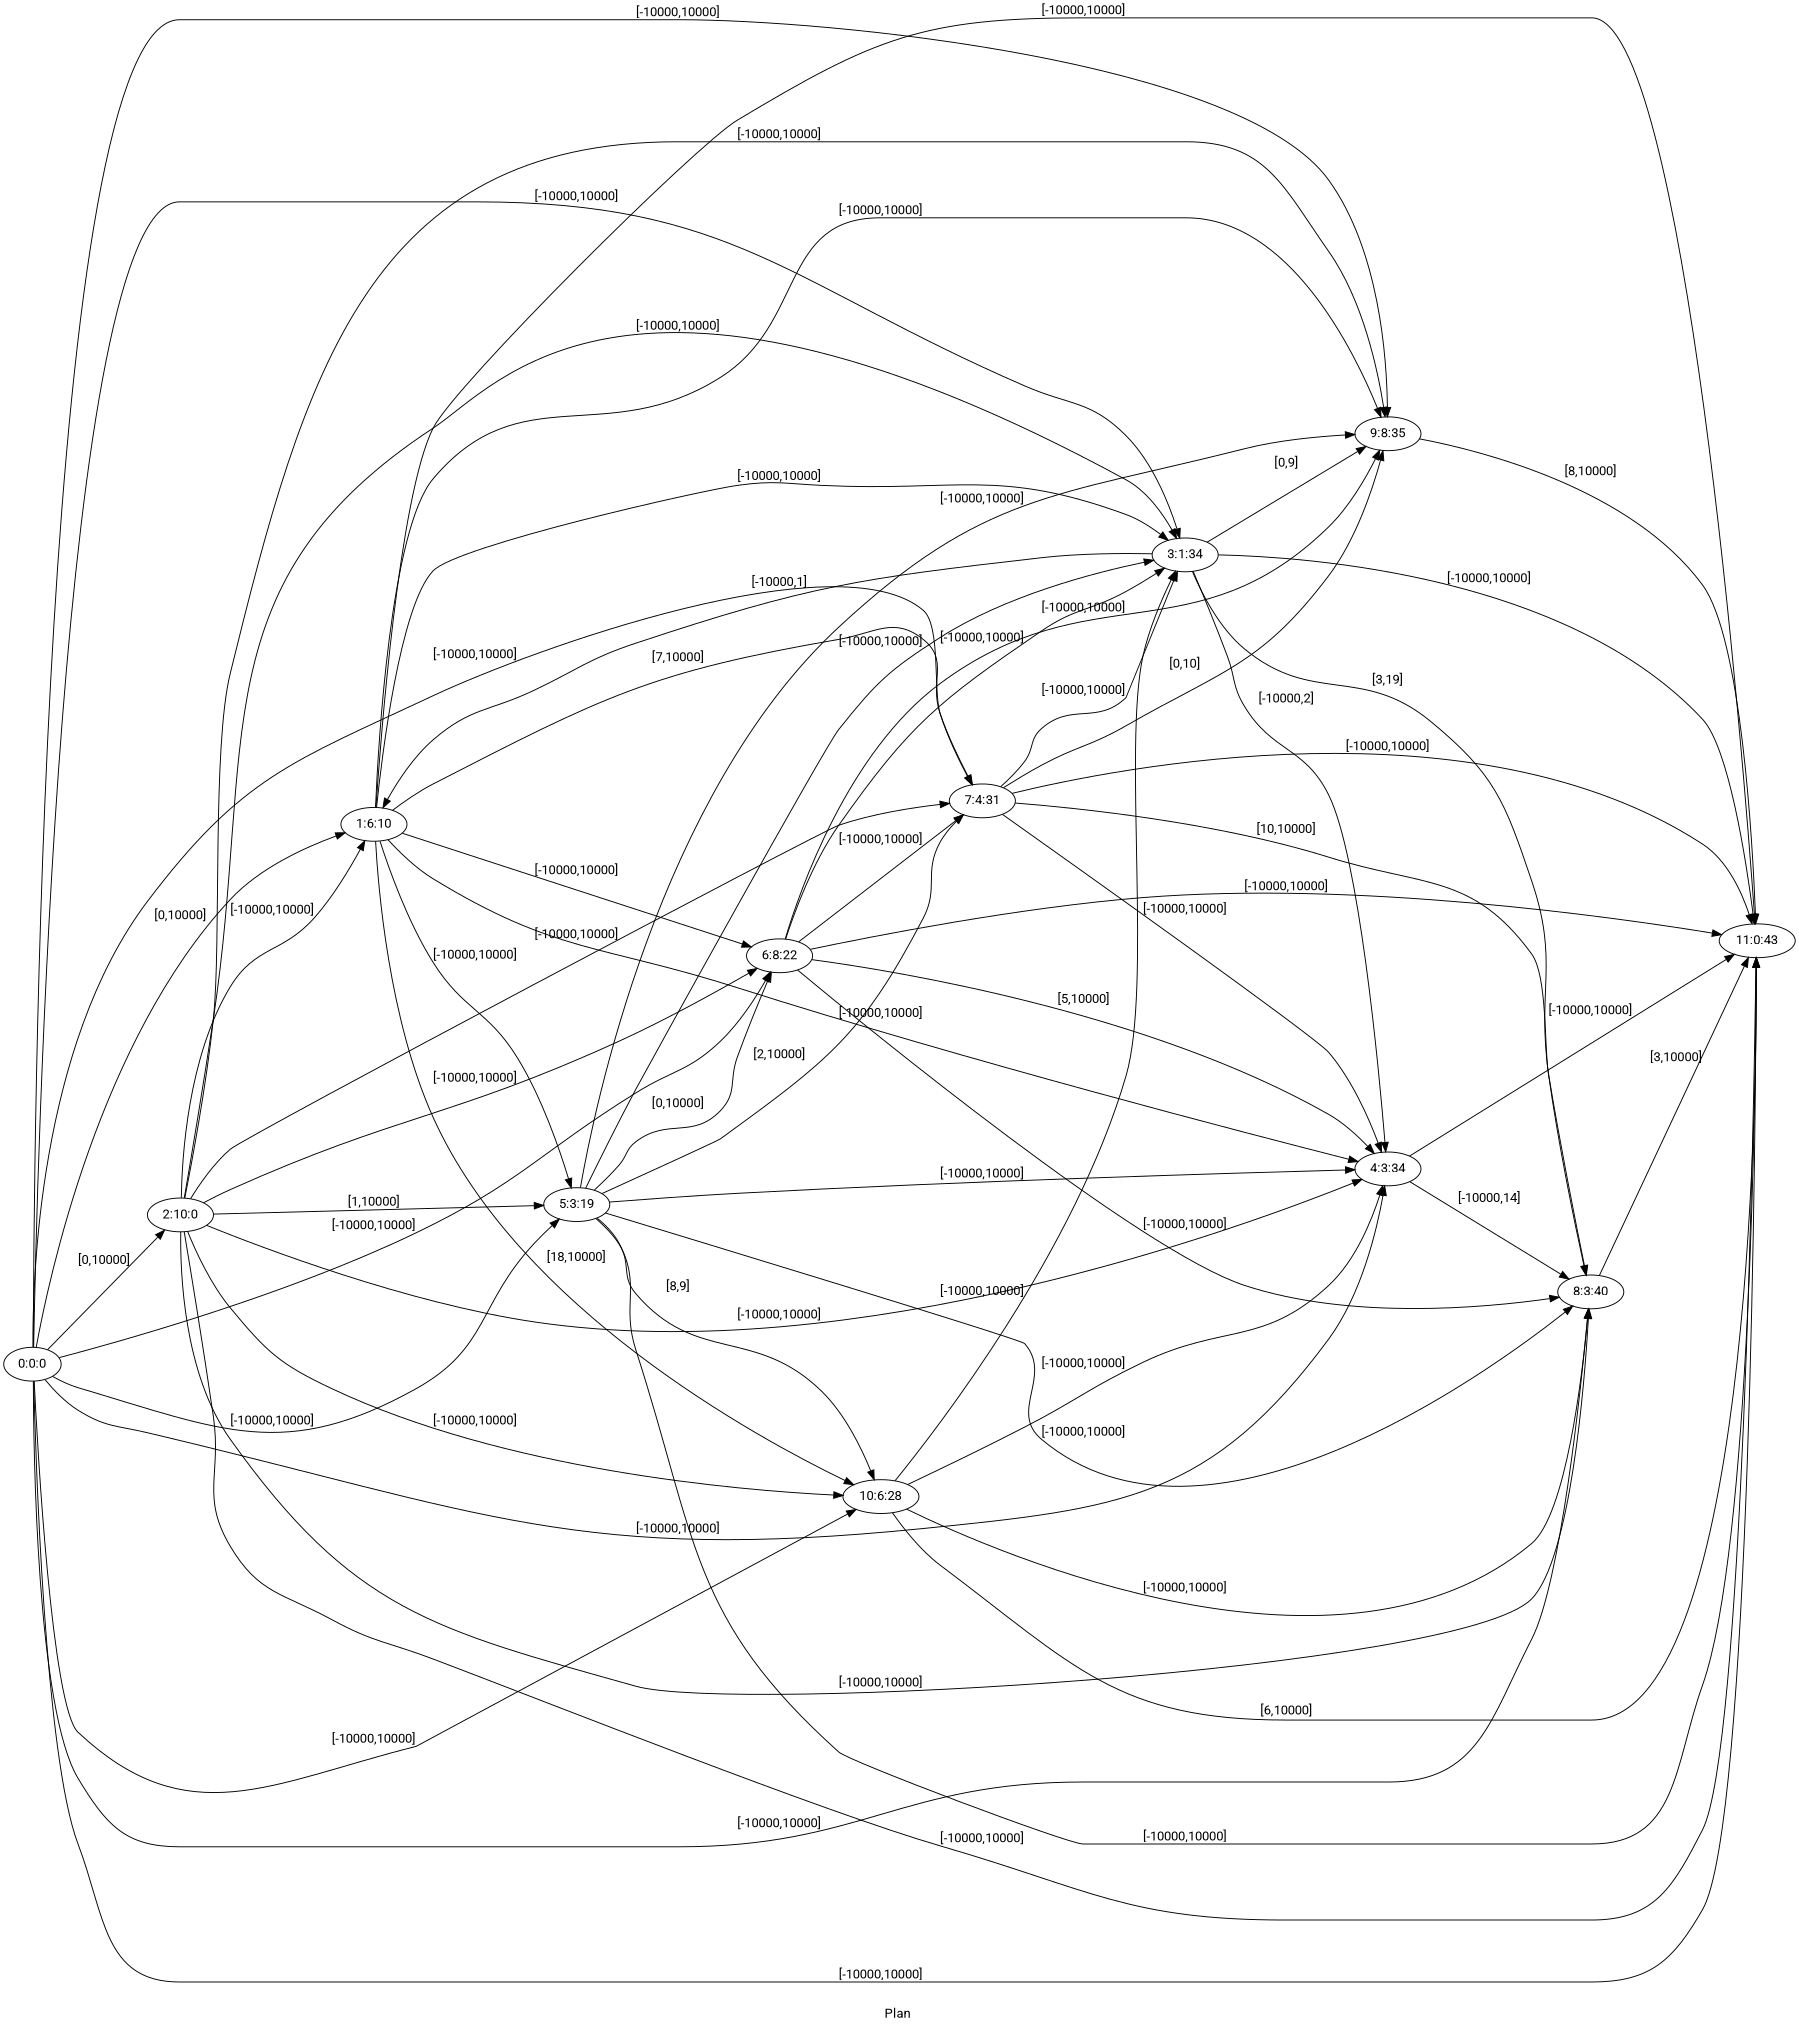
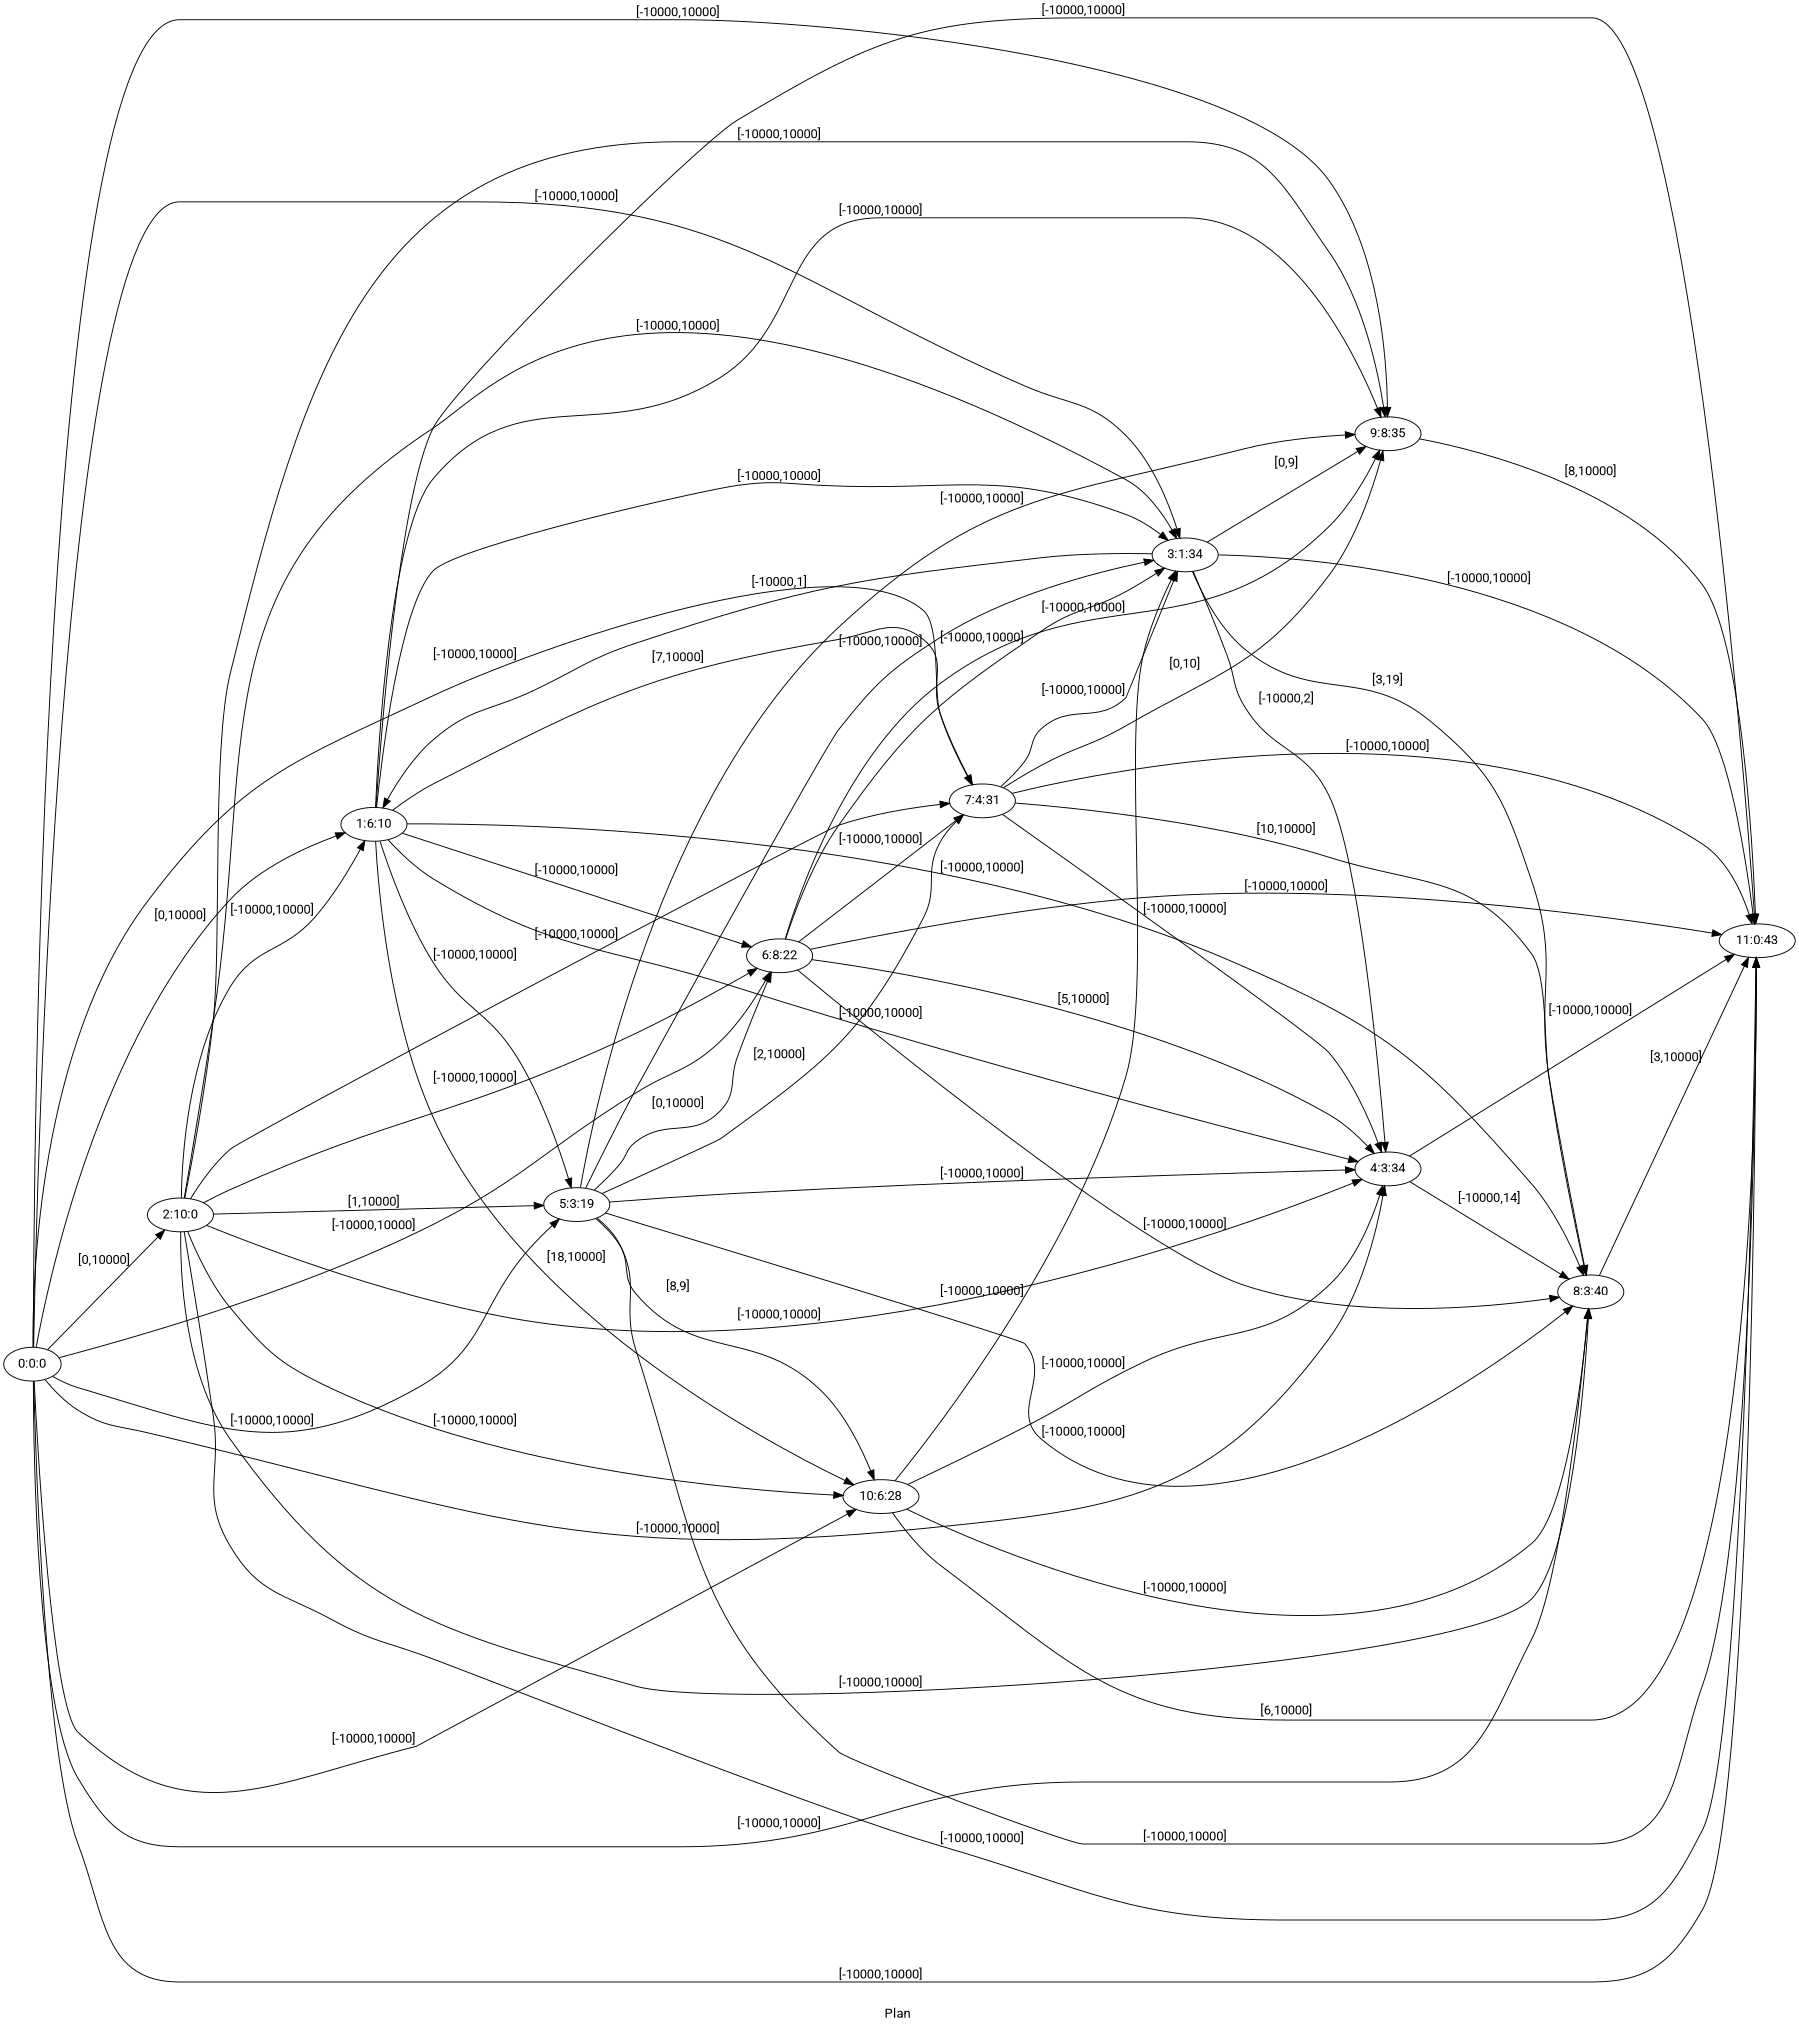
edge "1:6:10" -> "8:3:40": added, label "[-10000,10000]"
